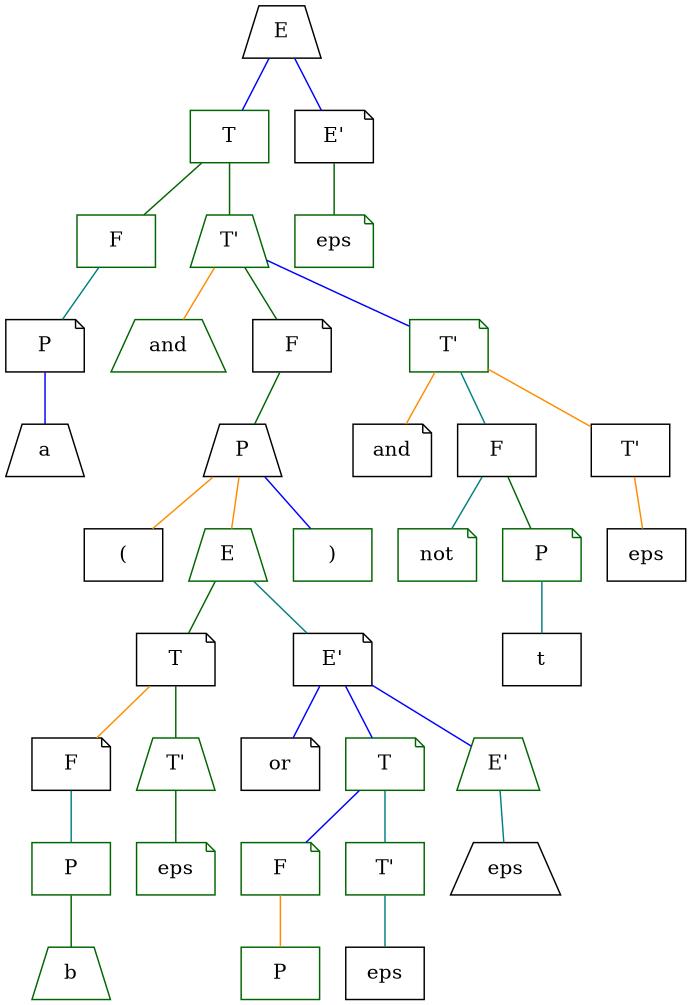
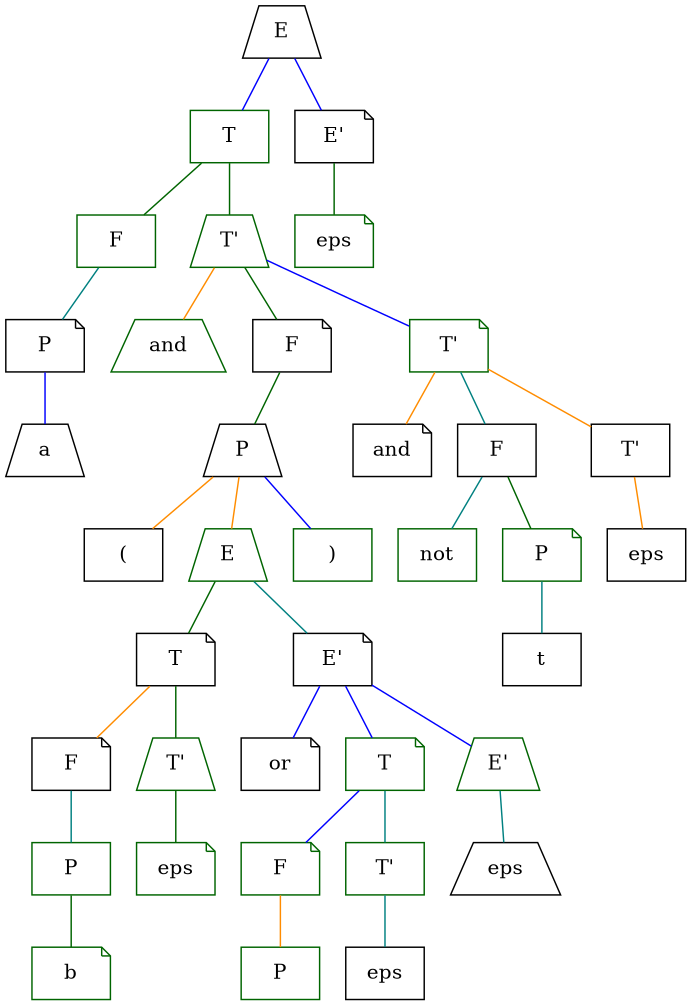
node "not": shape note -> box
node "b": shape trapezium -> note
